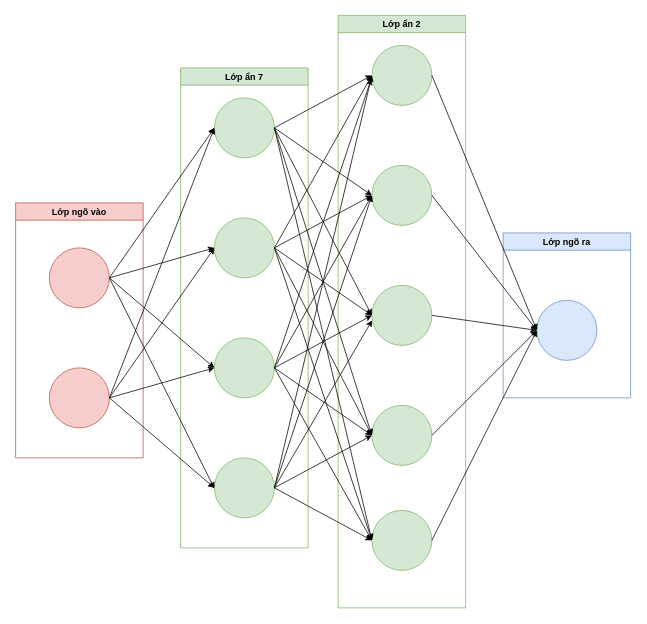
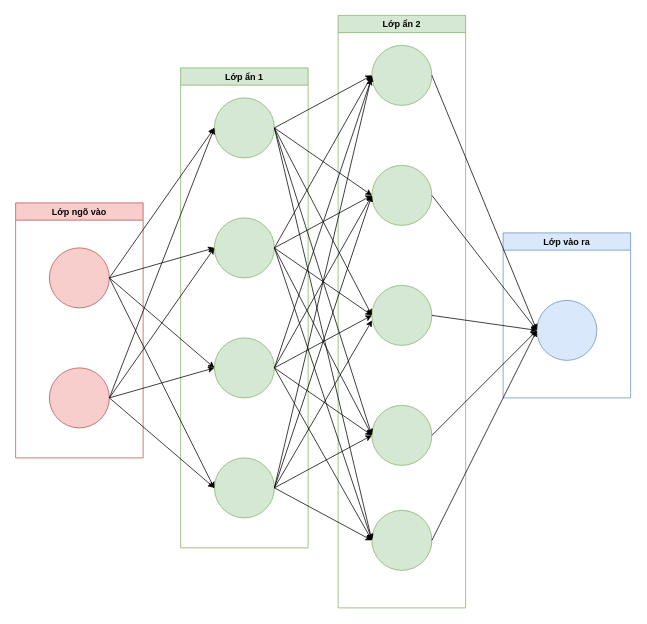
node "Lớp ẩn 7": label "Lớp ẩn 7" -> "Lớp ẩn 1"
node "Lớp ngõ ra": label "Lớp ngõ ra" -> "Lớp vào ra"
